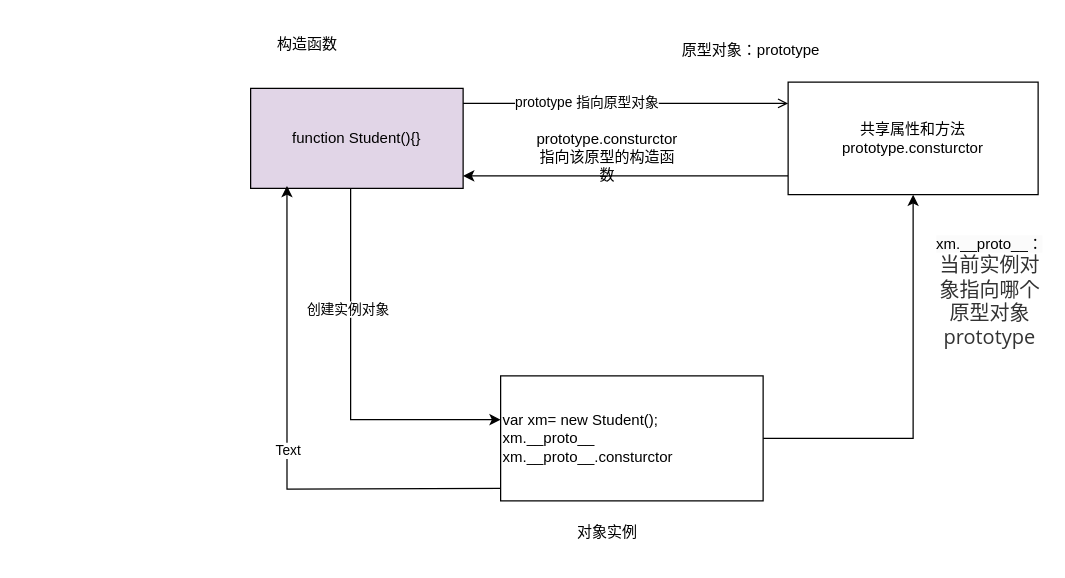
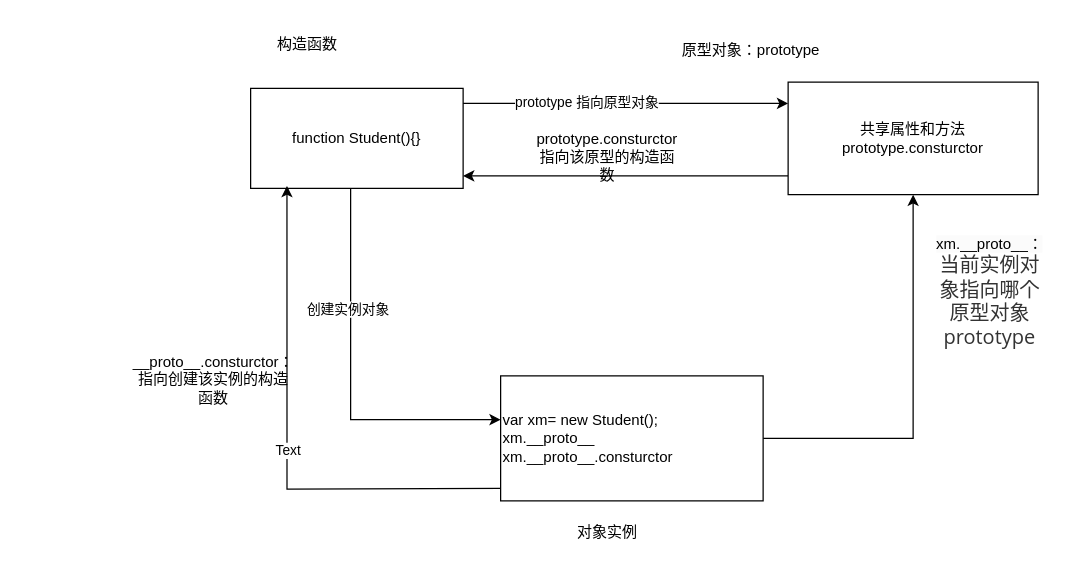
edge "function Student(){}" -> "共享属性和方法 prototype.consturctor": arrowhead open -> classic
node "function Student(){}": fillcolor #e1d5e7 -> #ffffff
node "__proto__.consturctor：指向创建该实例的构造函数": added
